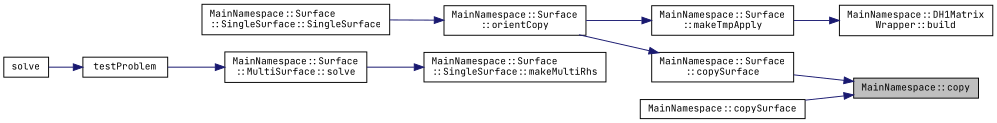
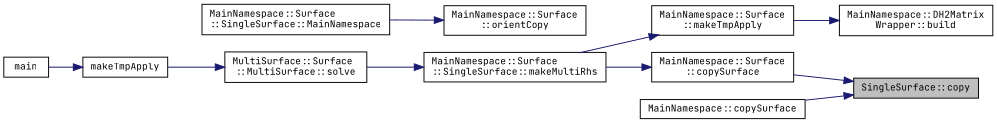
node "MainNamespace::Surface ::SingleSurface::SingleSurface": label "MainNamespace::Surface ::SingleSurface::SingleSurface" -> "MainNamespace::Surface ::SingleSurface::MainNamespace"
edge "MainNamespace::Surface ::orientCopy" -> "MainNamespace::Surface ::makeTmpApply": now "MainNamespace::Surface ::SingleSurface::makeMultiRhs" -> "MainNamespace::Surface ::makeTmpApply"
node "MainNamespace::DH1Matrix Wrapper::build": label "MainNamespace::DH1Matrix Wrapper::build" -> "MainNamespace::DH2Matrix Wrapper::build"
edge "MainNamespace::Surface ::orientCopy" -> "MainNamespace::Surface ::copySurface": now "MainNamespace::Surface ::SingleSurface::makeMultiRhs" -> "MainNamespace::Surface ::copySurface"
node "solve": label "solve" -> "main"
node "testProblem": label "testProblem" -> "makeTmpApply"
node "MainNamespace::Surface ::MultiSurface::solve": label "MainNamespace::Surface ::MultiSurface::solve" -> "MultiSurface::Surface ::MultiSurface::solve"
node "MainNamespace::copy": label "MainNamespace::copy" -> "SingleSurface::copy"
